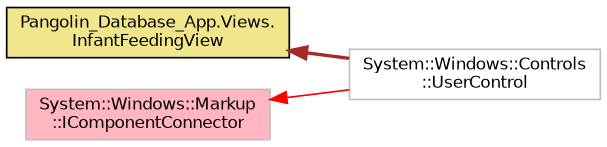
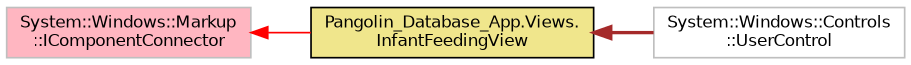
edge "System::Windows::Controls ::UserControl" -> "System::Windows::Markup ::IComponentConnector": now "Pangolin_Database_App.Views. InfantFeedingView" -> "System::Windows::Markup ::IComponentConnector"
